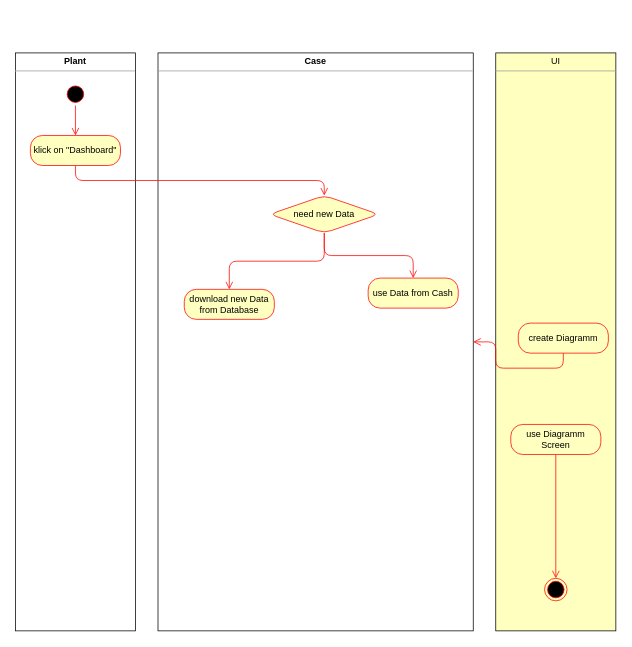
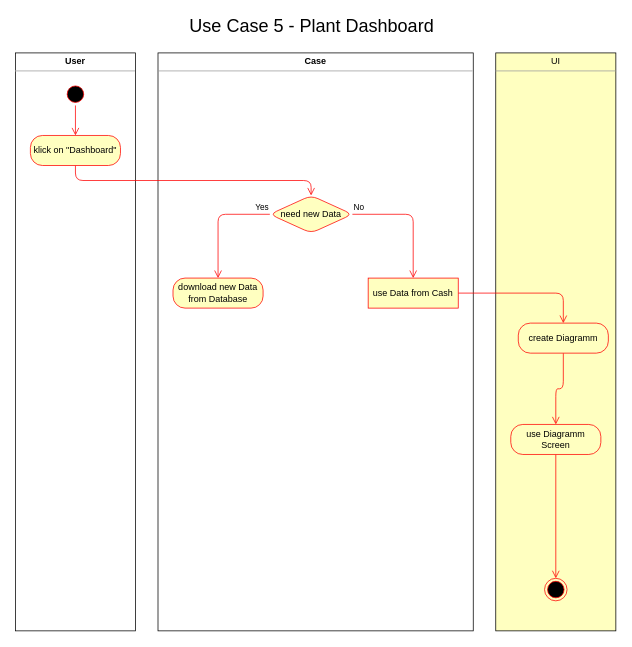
node "Use Case 5 - Plant Dashboard": added
node "Plant": label "Plant" -> "User"
node "need new Data": size 109x38 -> 83x38
node "use Data from Cash": shape rounded rectangle -> rectangle
edge "use Data from Cash" -> "create Diagramm": added
node "download new Data from Database": moved (229, 304) -> (218, 293)
edge "create Diagramm" -> "Case": now "create Diagramm" -> "use Diagramm Screen"
